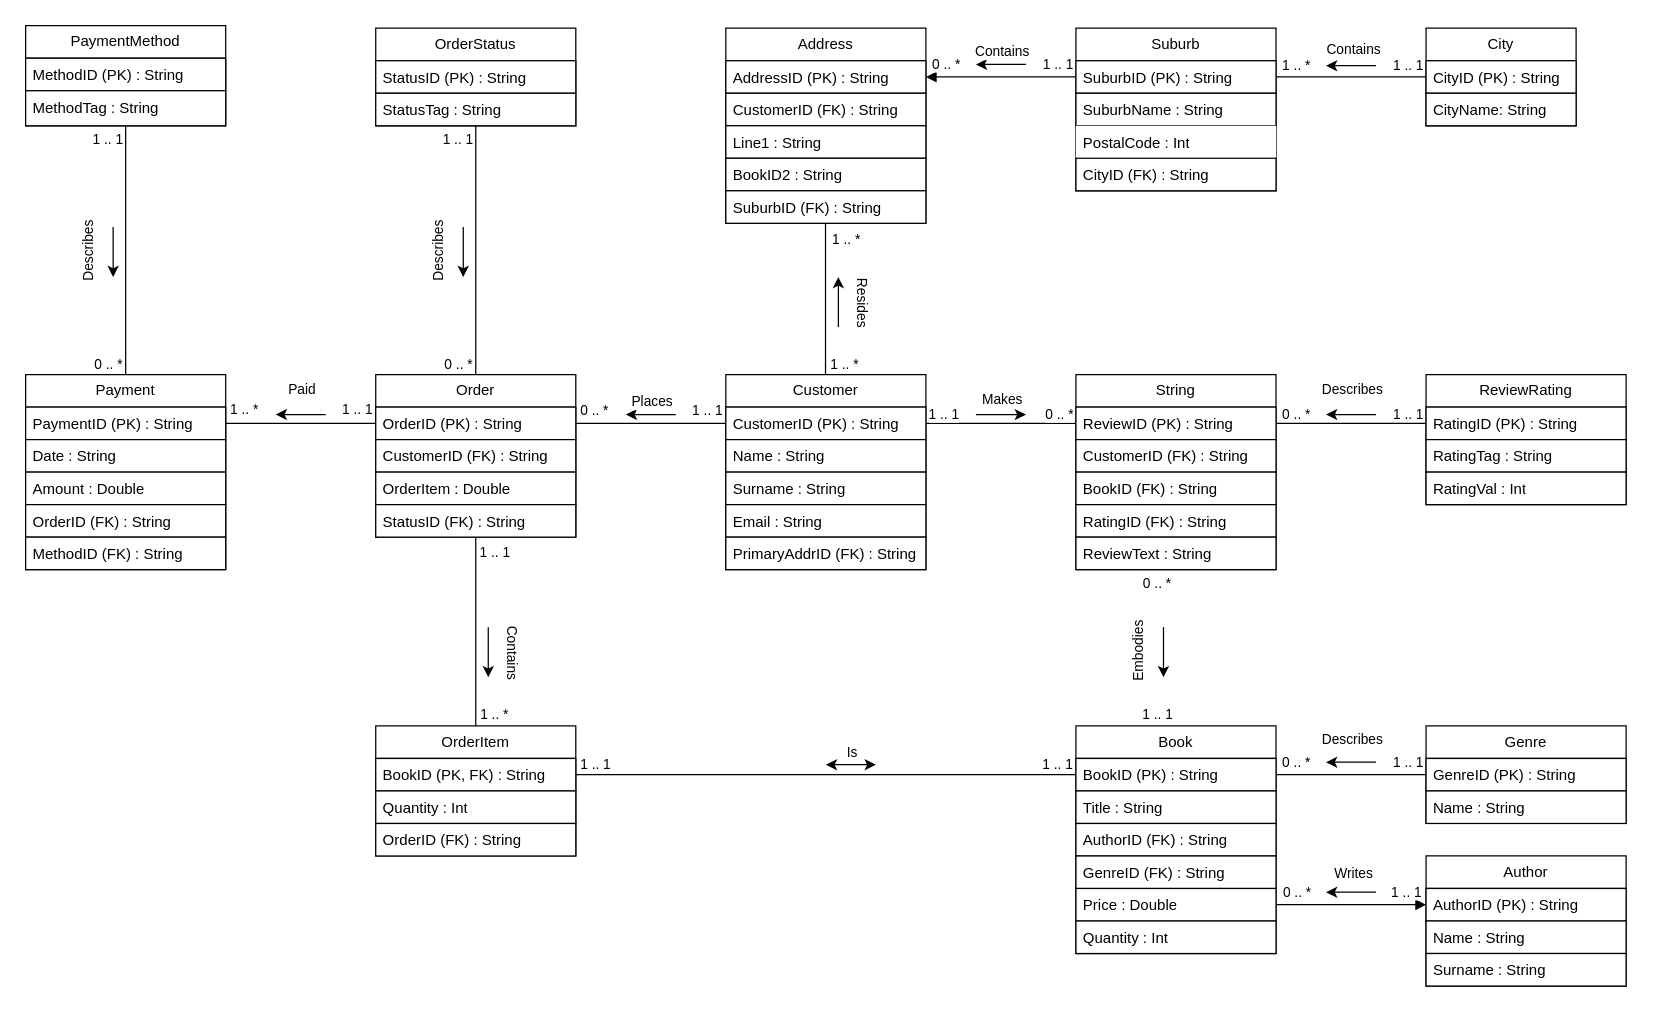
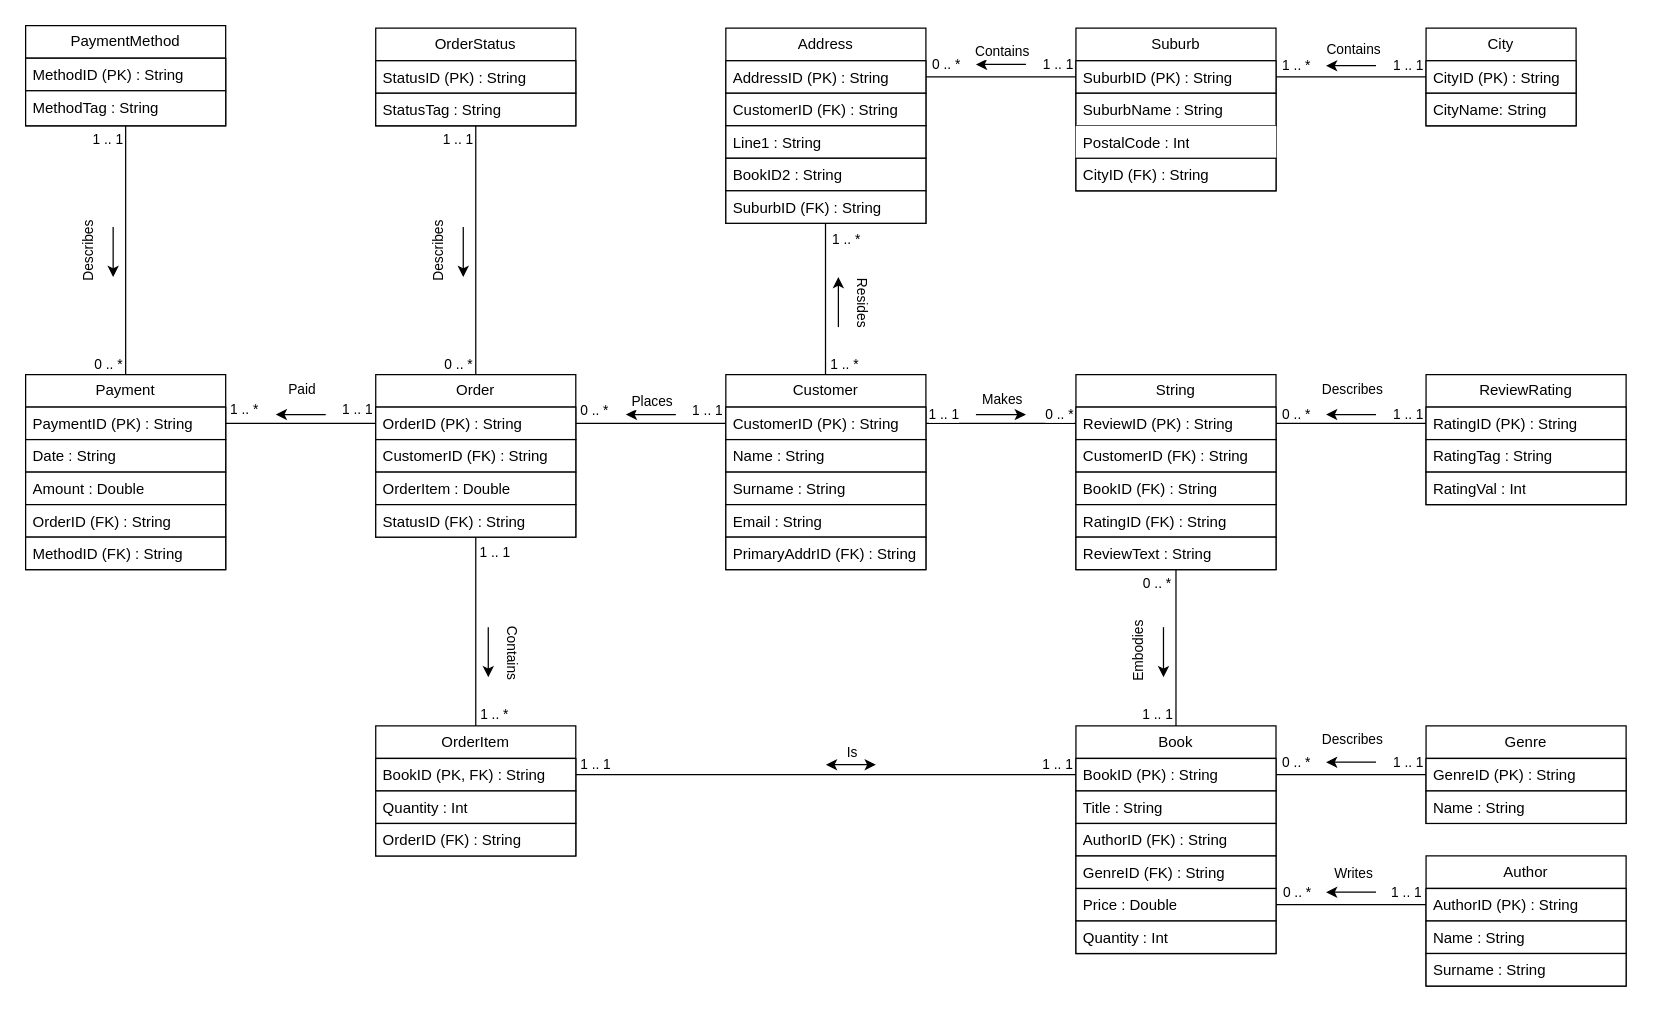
edge "SuburbID (PK) : String" -> "AddressID (PK) : String": arrowhead block -> none
edge "String" -- "Book": added
edge "Price : Double" -> "AuthorID (PK) : String": arrowhead block -> none
